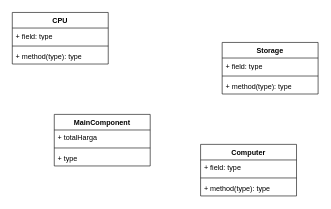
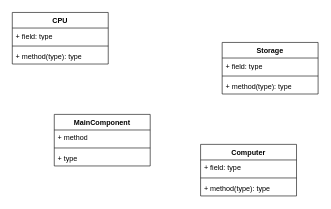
node "+ totalHarga": label "+ totalHarga" -> "+ method"
